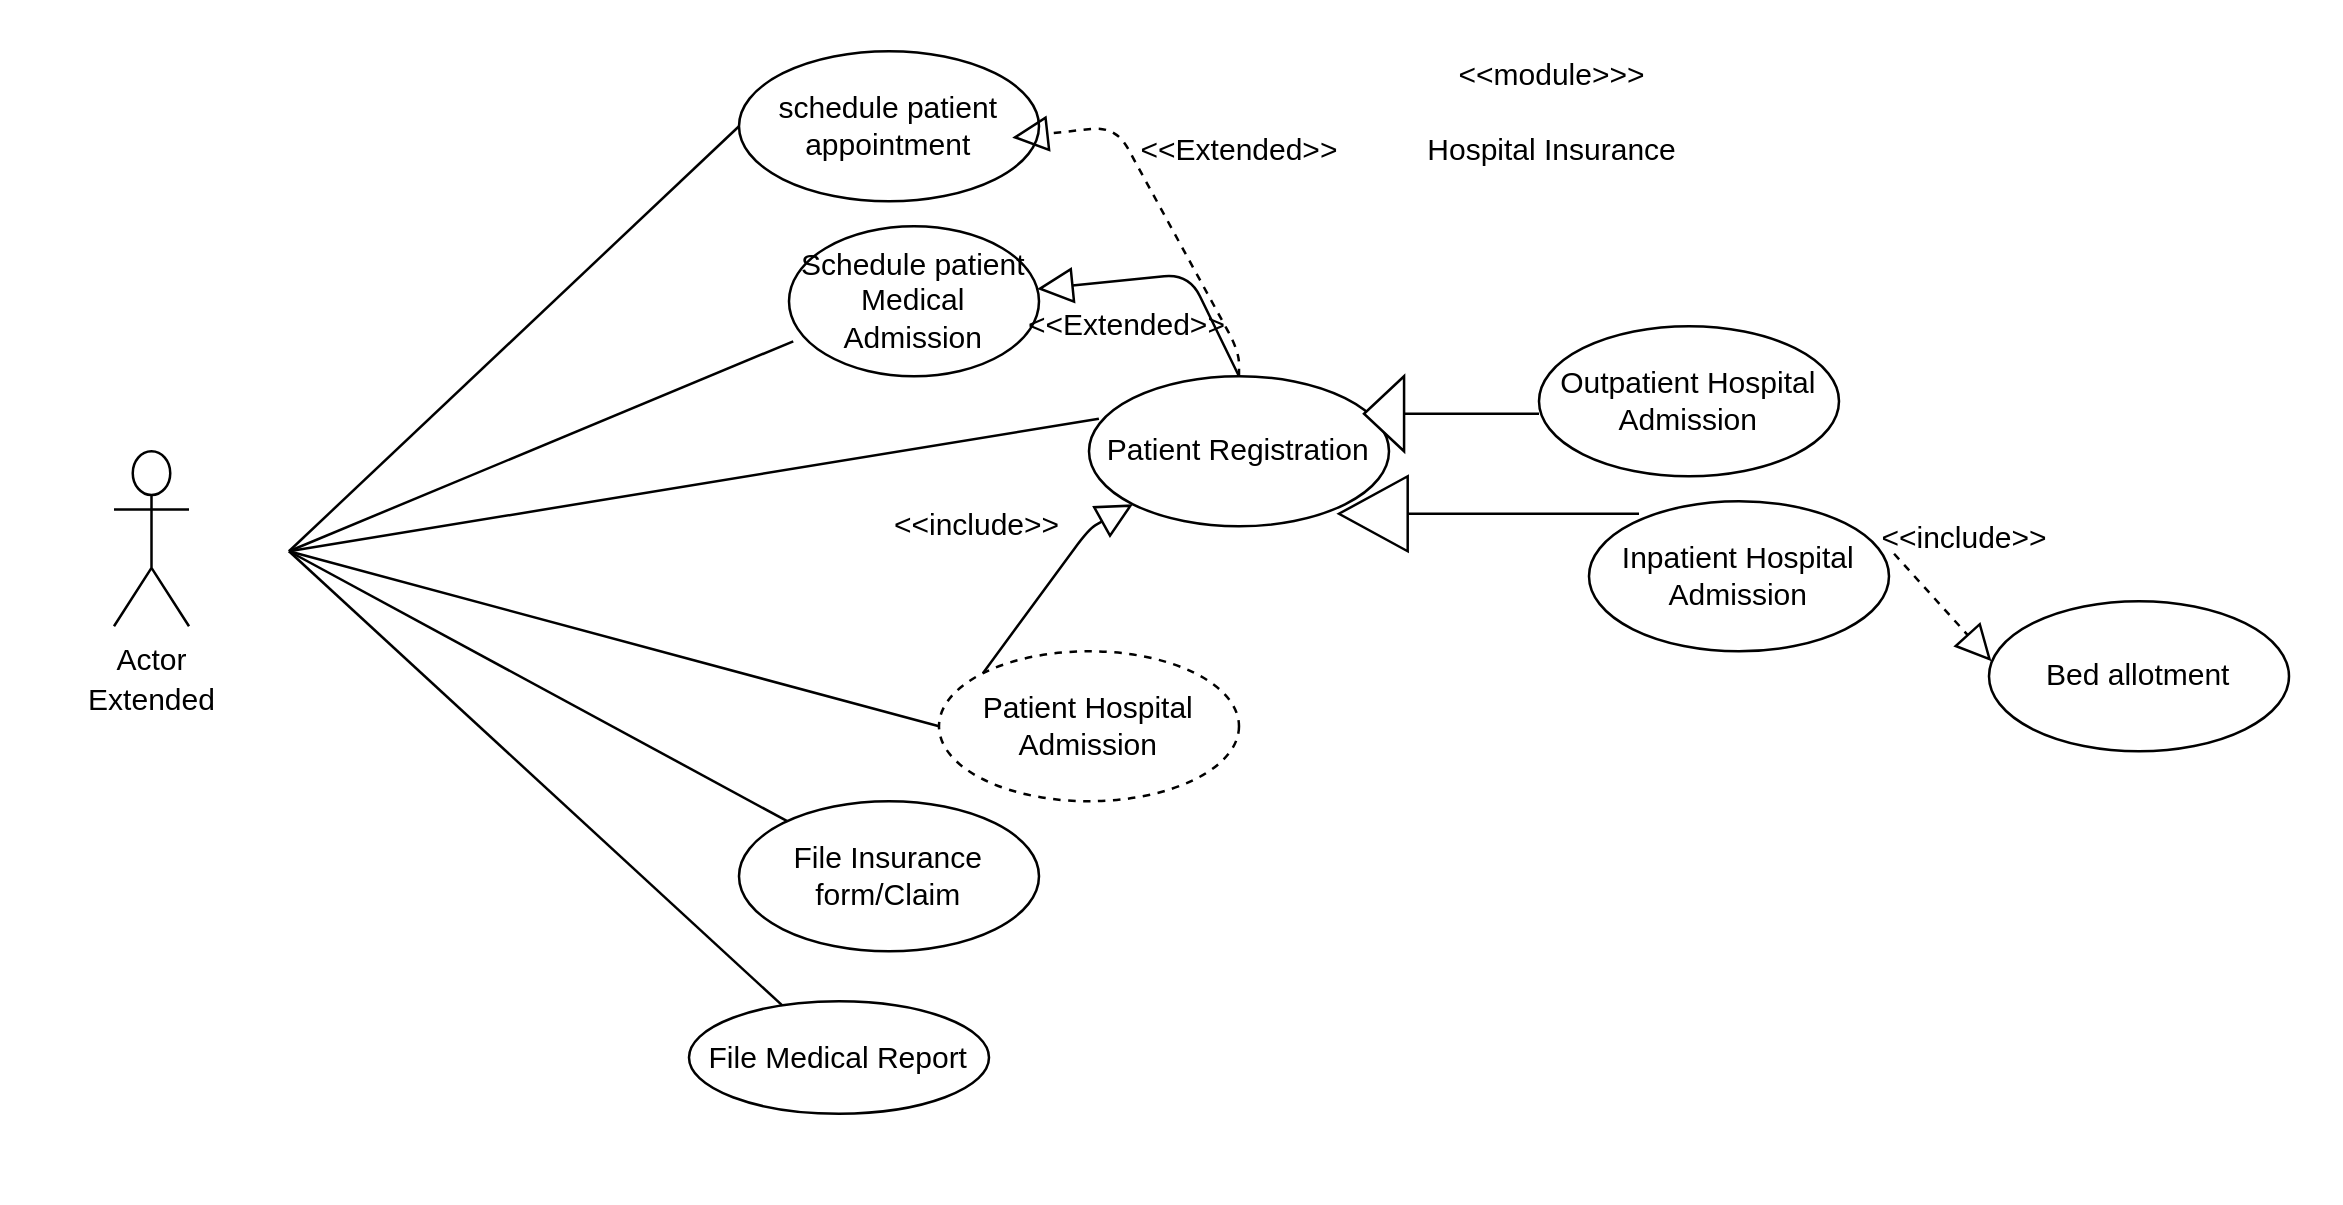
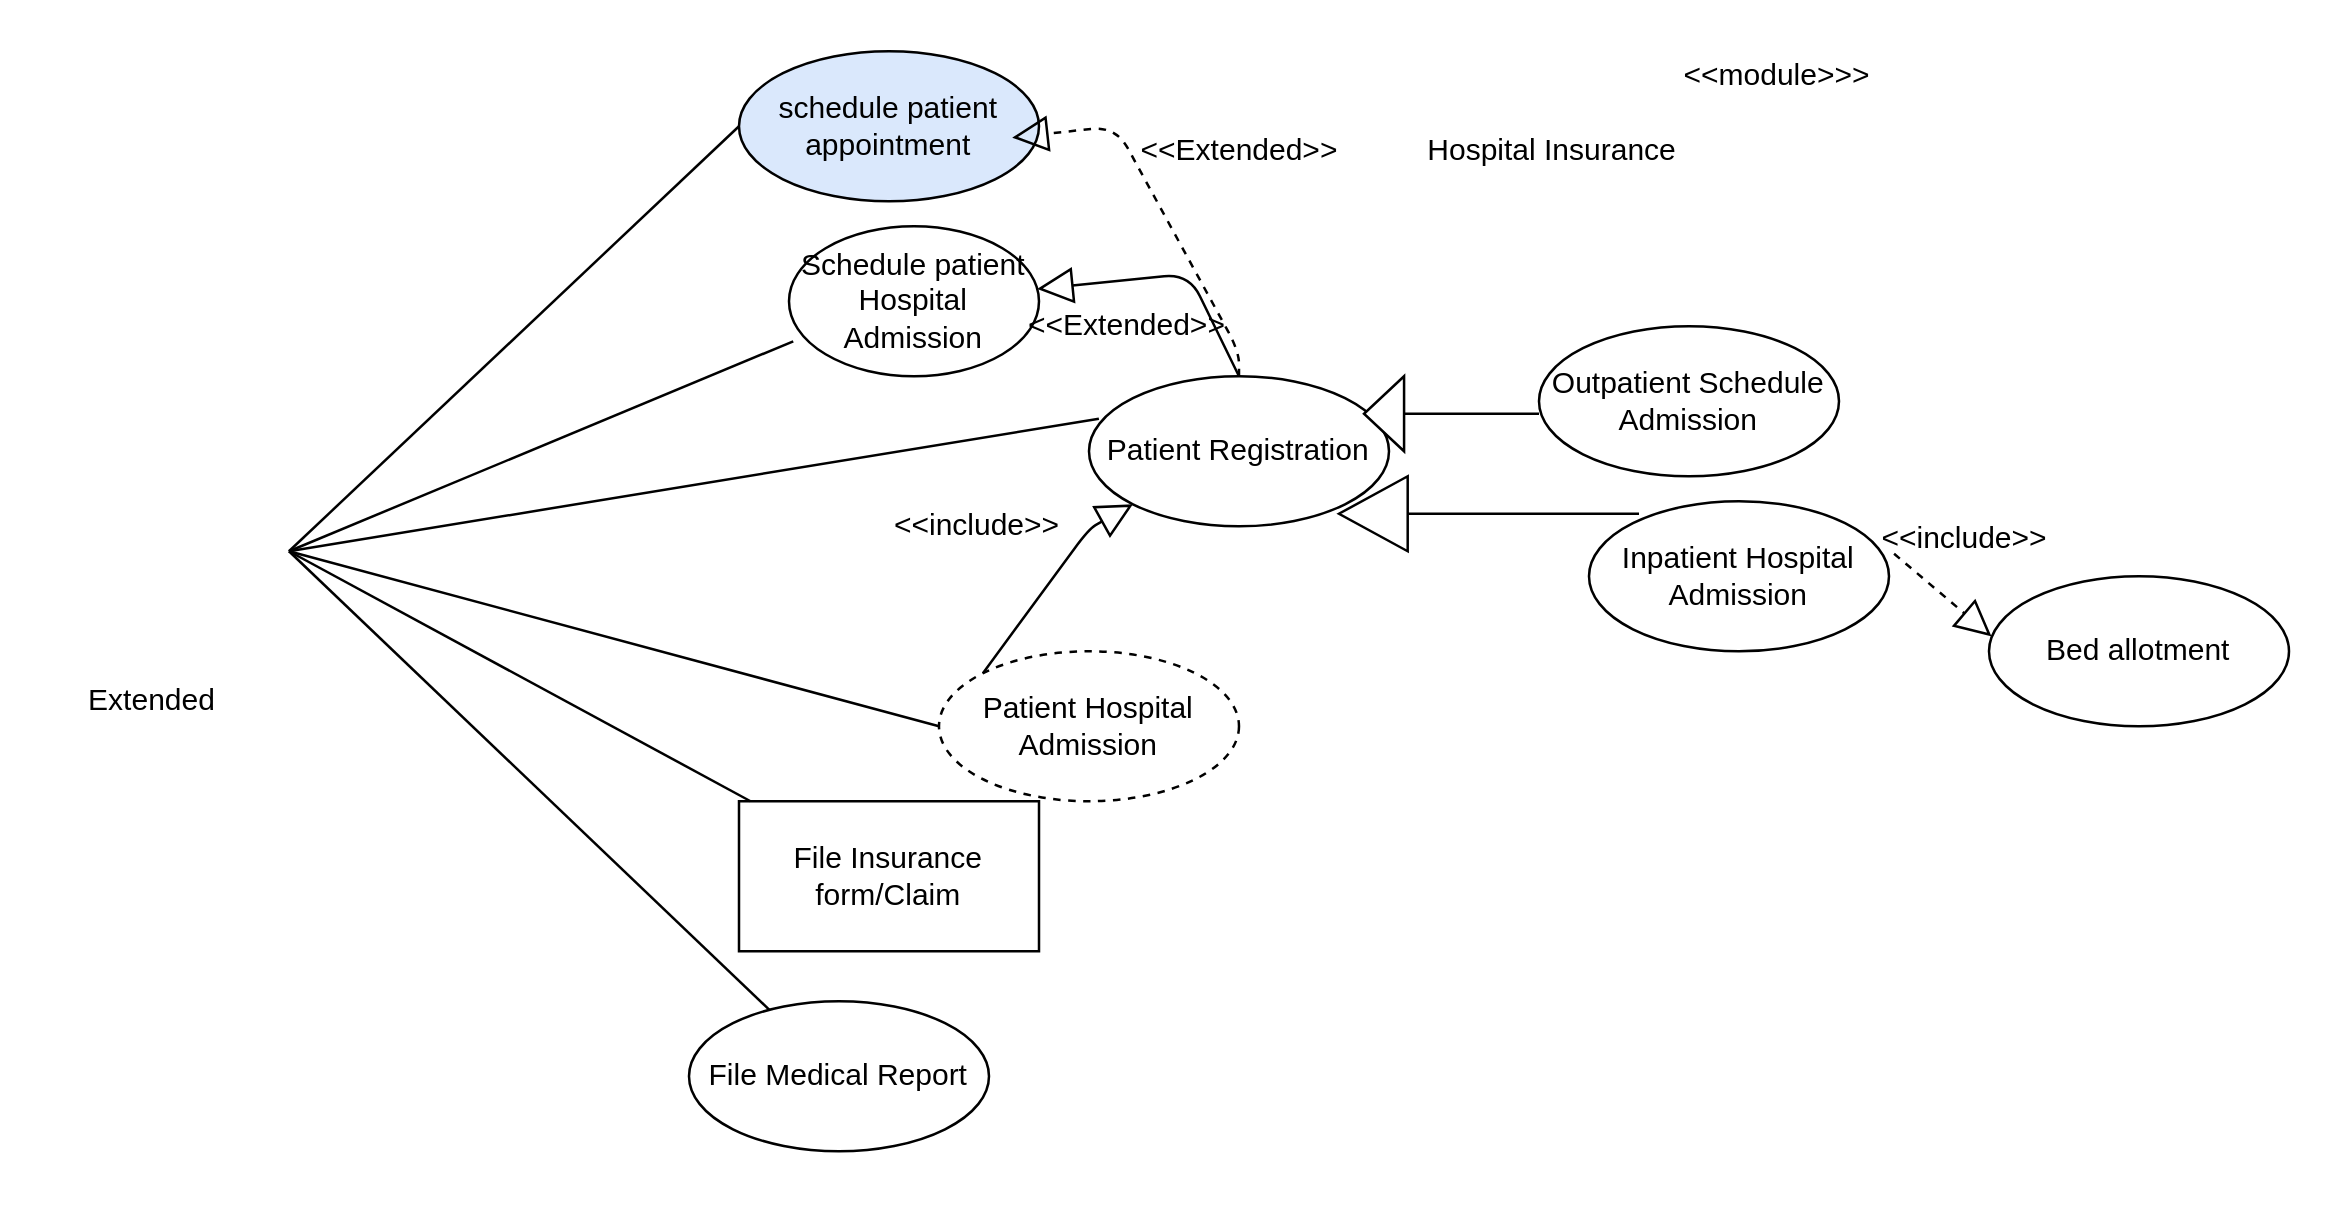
node "<<module>>>": moved (1551, 76) -> (1776, 76)
node "schedule patient appointment": fillcolor #ffffff -> #dae8fc
node "Schedule patient Medical Admission": label "Schedule patient Medical Admission" -> "Schedule patient Hospital Admission"
node "Outpatient Hospital Admission": label "Outpatient Hospital Admission" -> "Outpatient Schedule Admission"
node "Actor": removed
node "Bed allotment": moved (2139, 676) -> (2139, 651)
node "File Insurance form/Claim": shape ellipse -> rectangle
node "File Medical Report": size 300x113 -> 300x150
